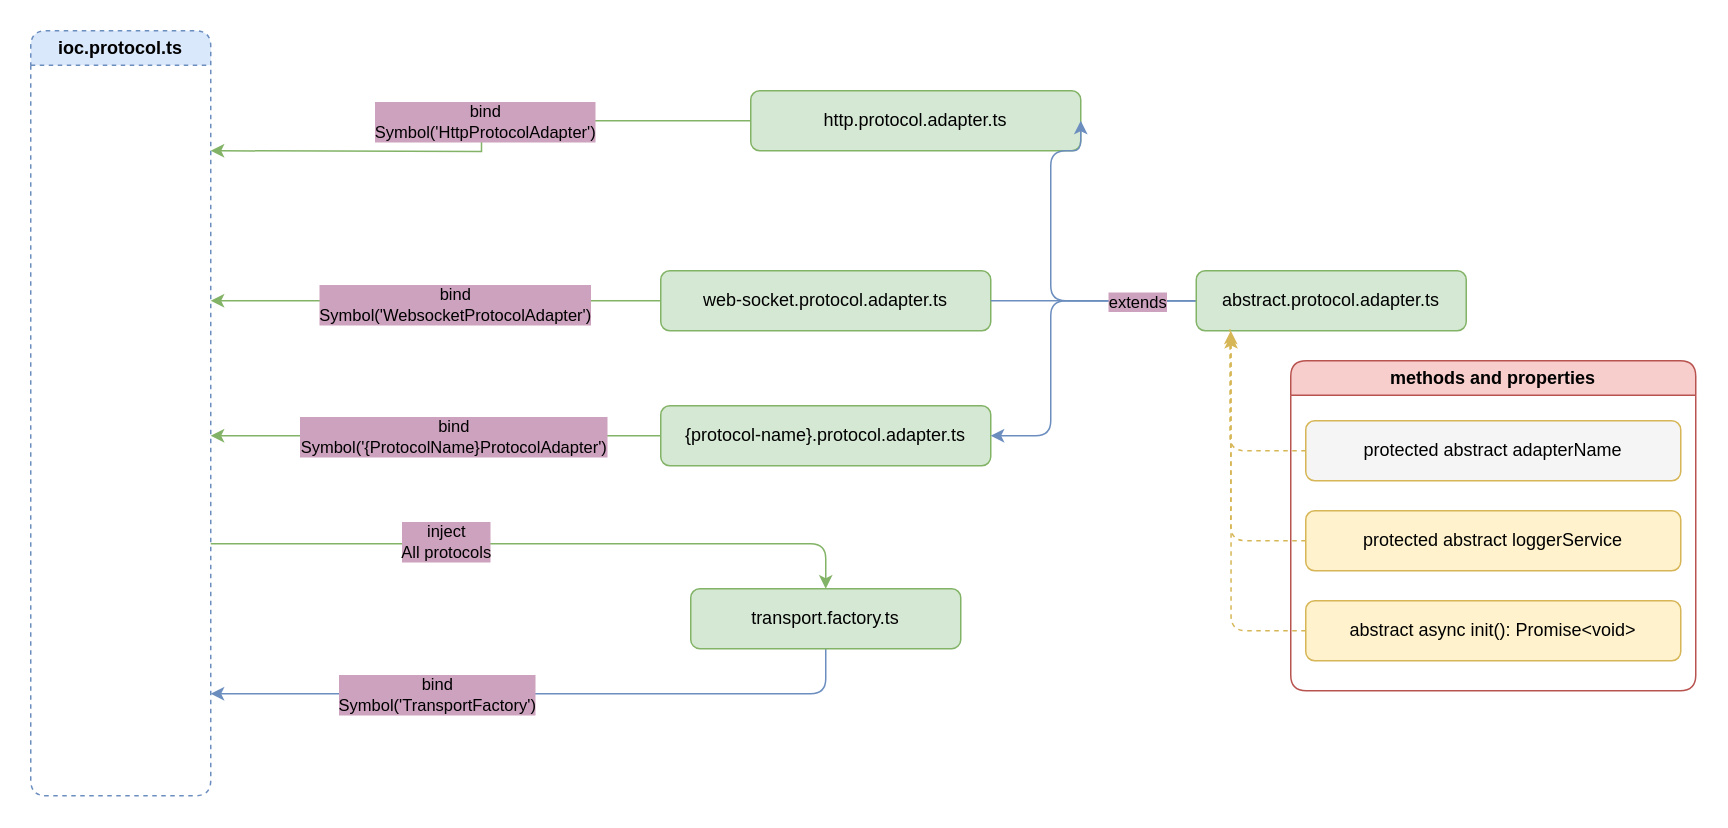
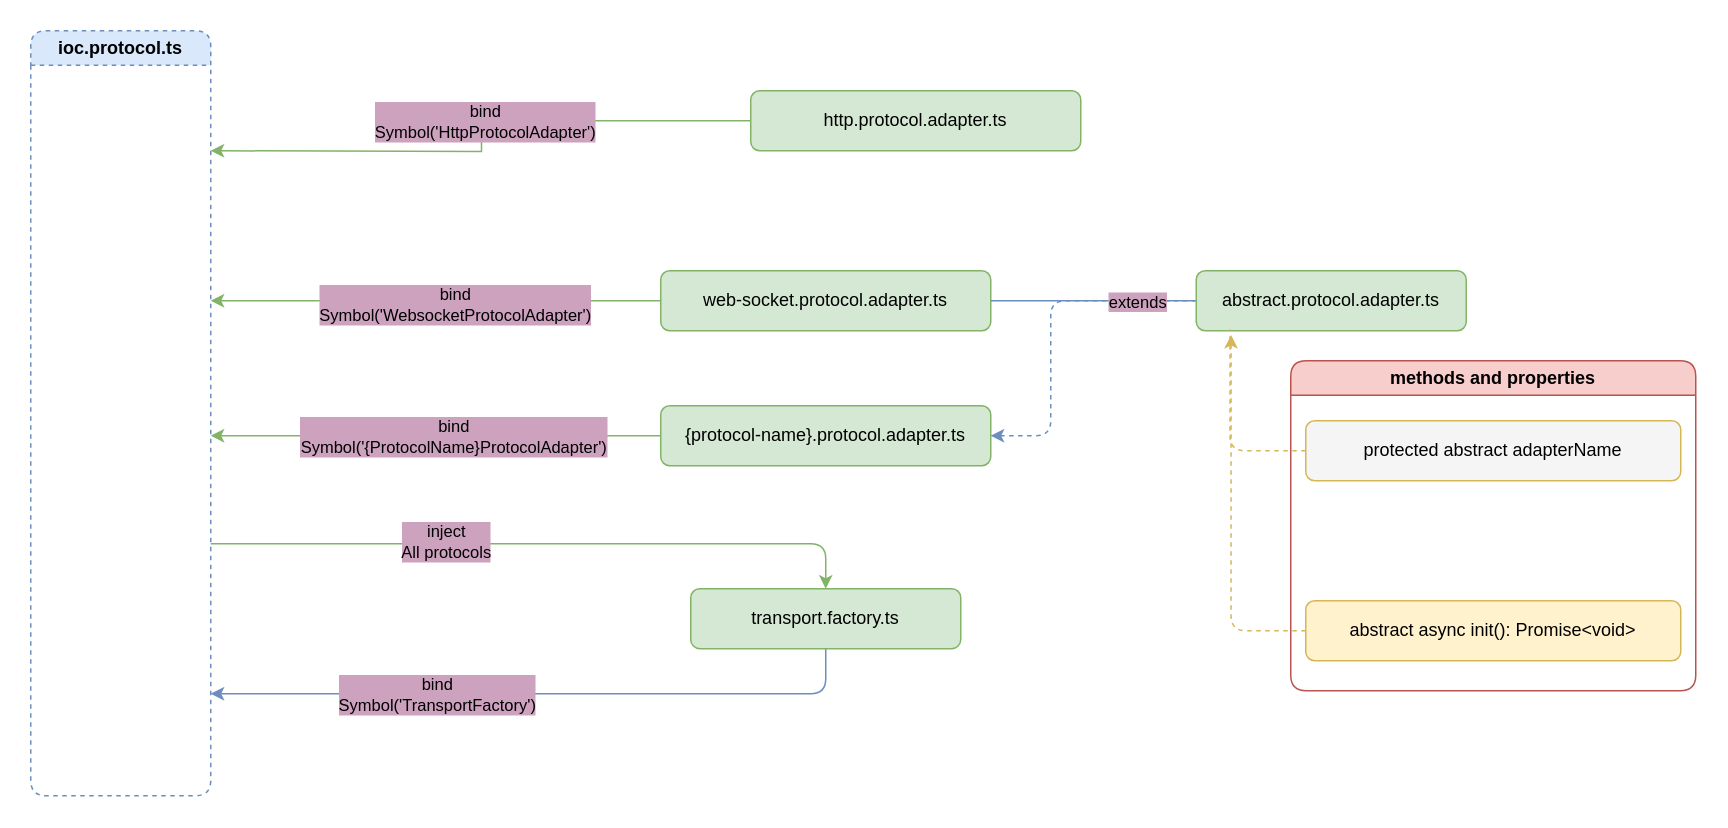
edge "abstract.protocol.adapter.ts" -> "http.protocol.adapter.ts": removed
edge "abstract.protocol.adapter.ts" -> "{protocol-name}.protocol.adapter.ts": style solid -> dashed
edge "protected abstract loggerService" -> "abstract.protocol.adapter.ts": removed
node "protected abstract loggerService": removed
